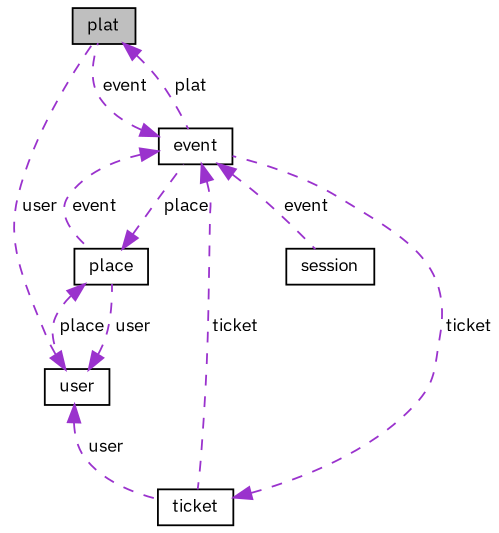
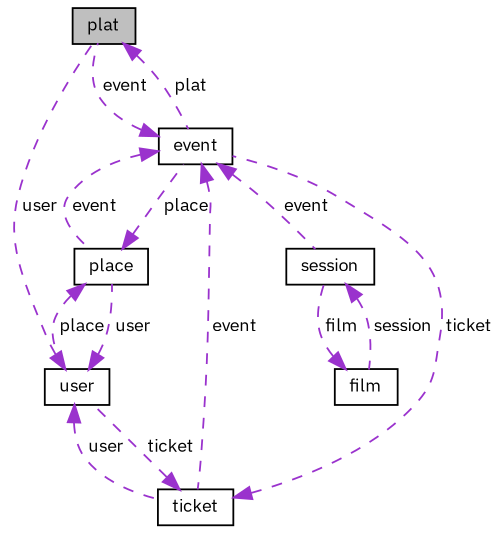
edge "ticket" -> "event": label " ticket" -> " event"
node "film": added
edge "user" -> "ticket": added, label "ticket"
